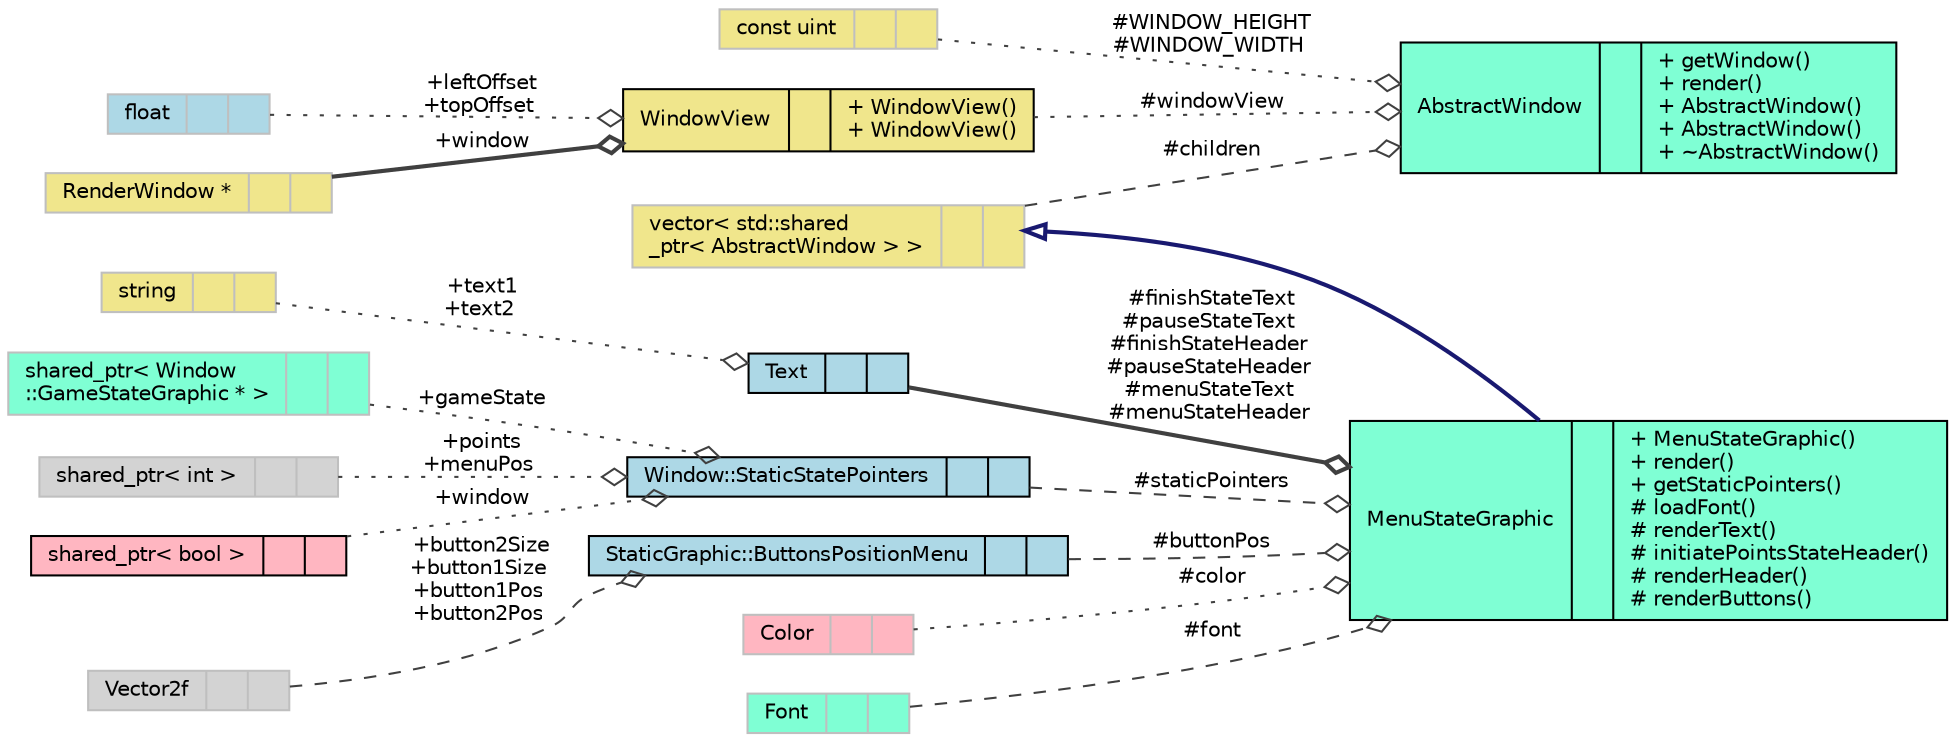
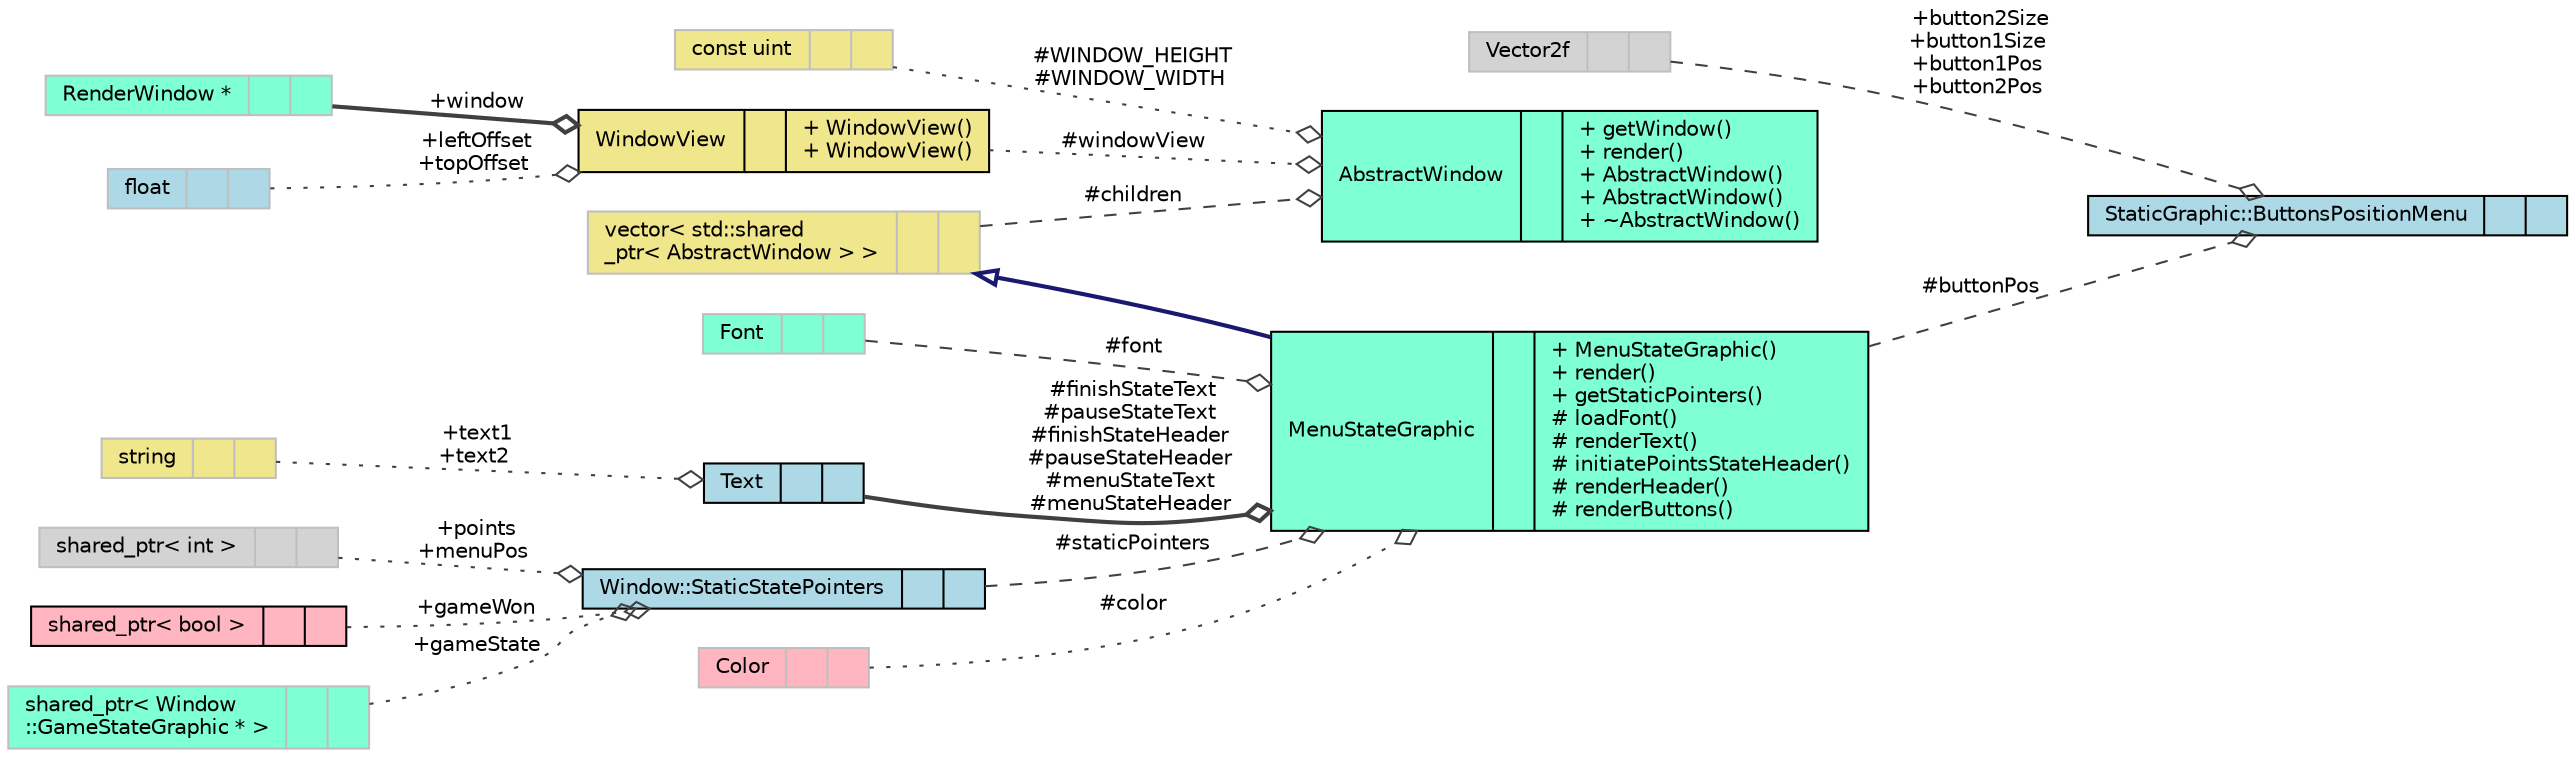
node "RenderWindow *": fillcolor khaki -> aquamarine
edge "shared_ptr< bool >" -> "Window::StaticStatePointers": label " +window" -> " +gameWon"
edge "StaticGraphic::ButtonsPositionMenu" -> "MenuStateGraphic": reversed
